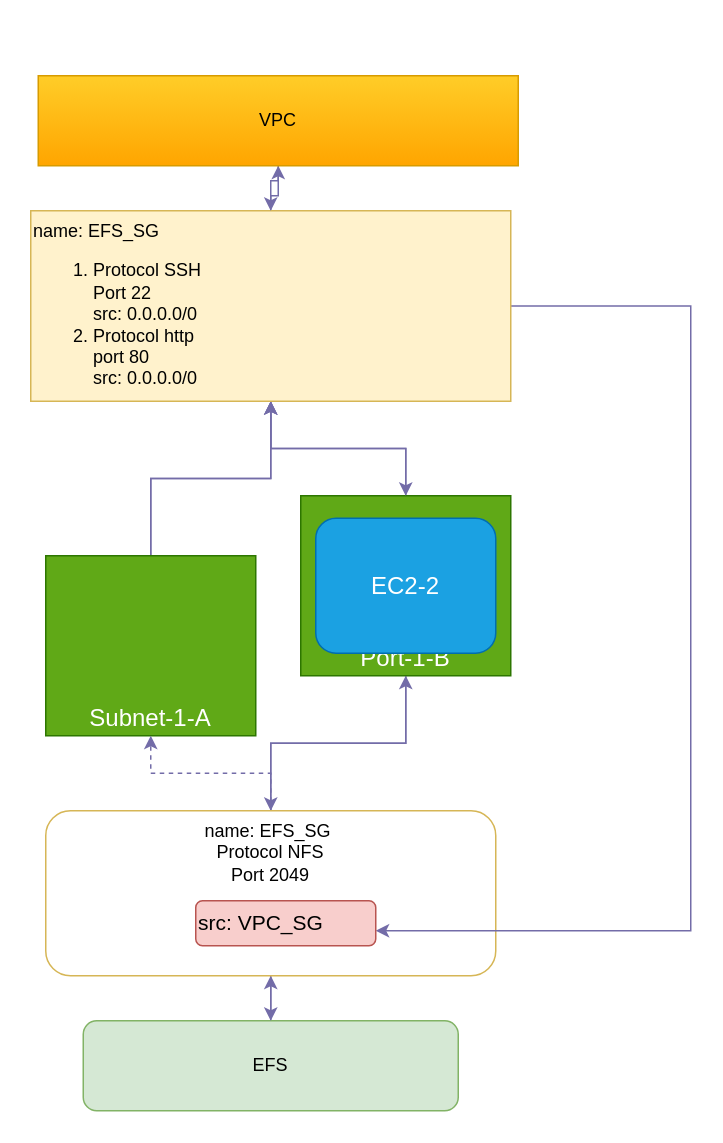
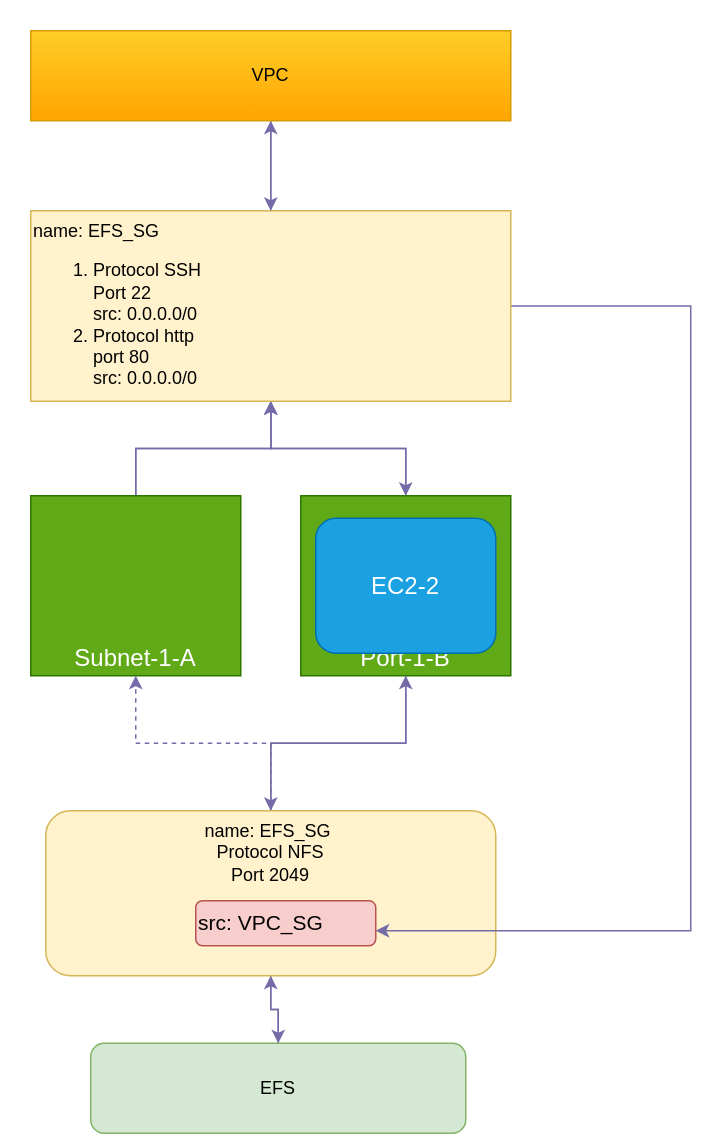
node "VPC": moved (278, 121) -> (271, 76)
node "Subnet-1-A": moved (151, 646) -> (136, 586)
node "name: EFS_SG Protocol NFS Port 2049": fillcolor #ffffff -> #fff2cc
node "EFS": moved (271, 1066) -> (278, 1088)
